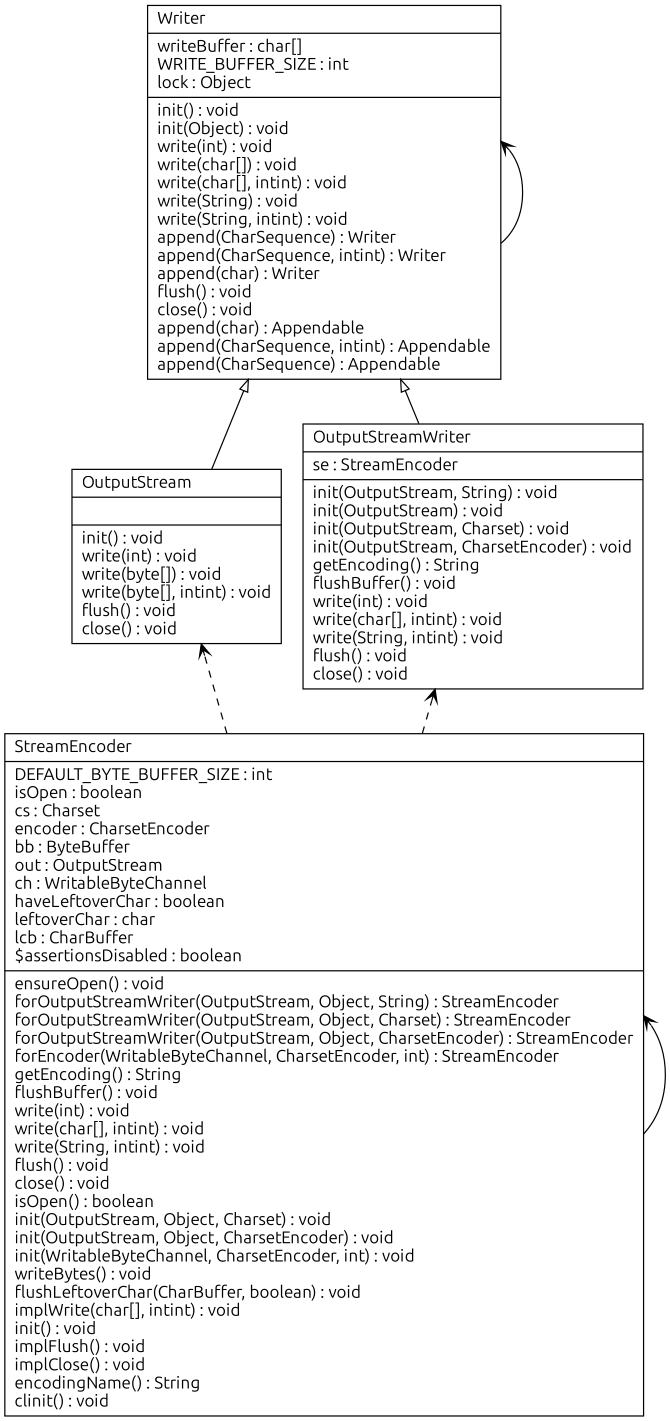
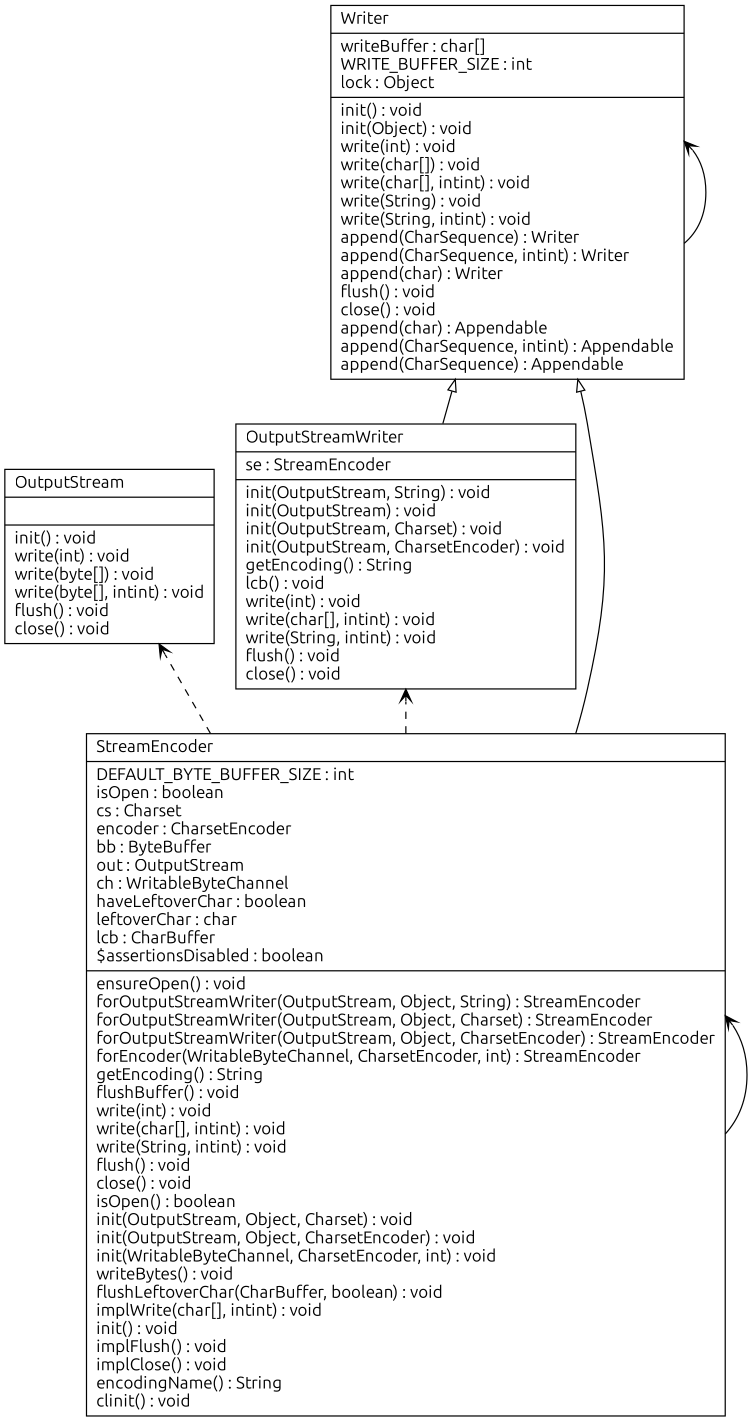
edge "OutputStream" -> "Writer": now "StreamEncoder" -> "Writer"
node "OutputStreamWriter": text "flushBuffer() : void" -> "lcb() : void"
